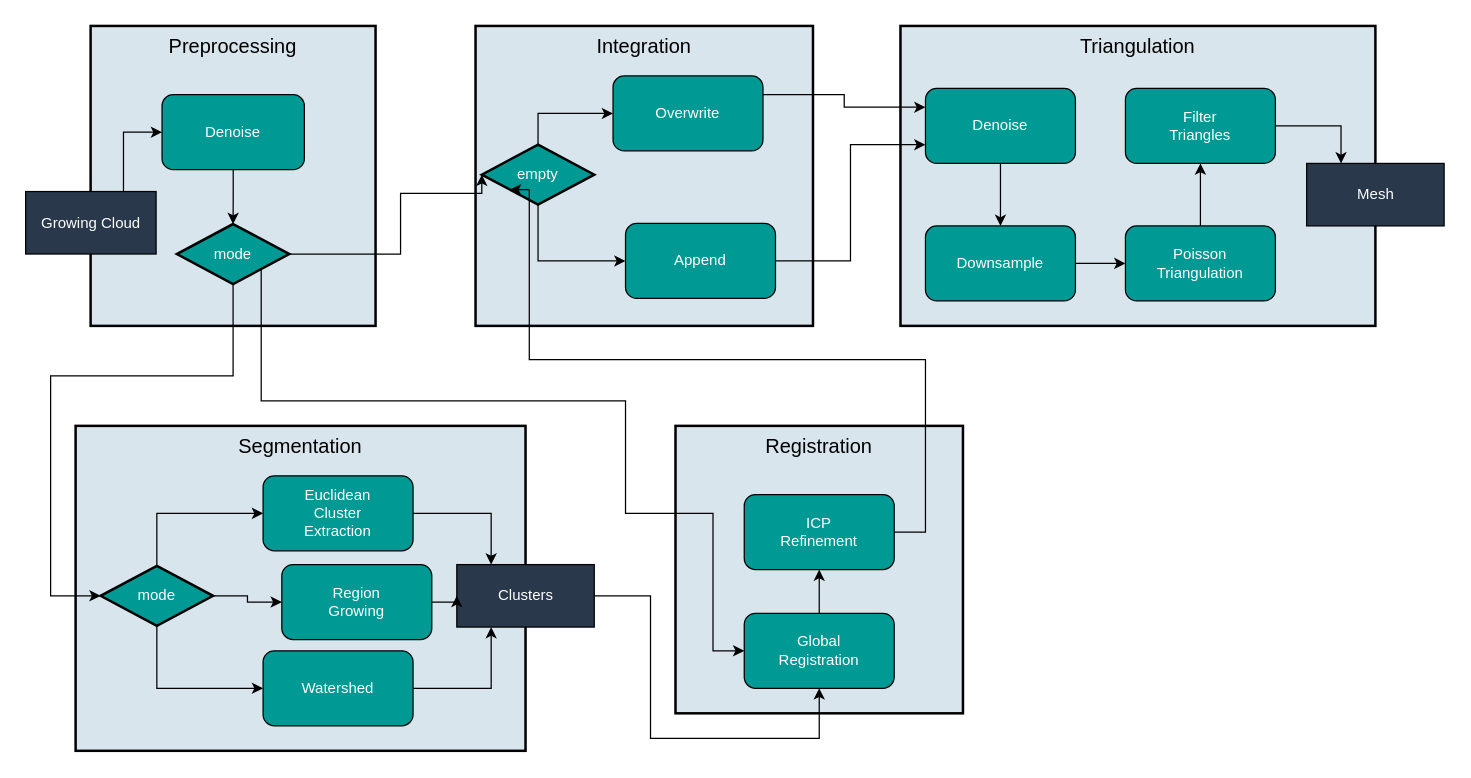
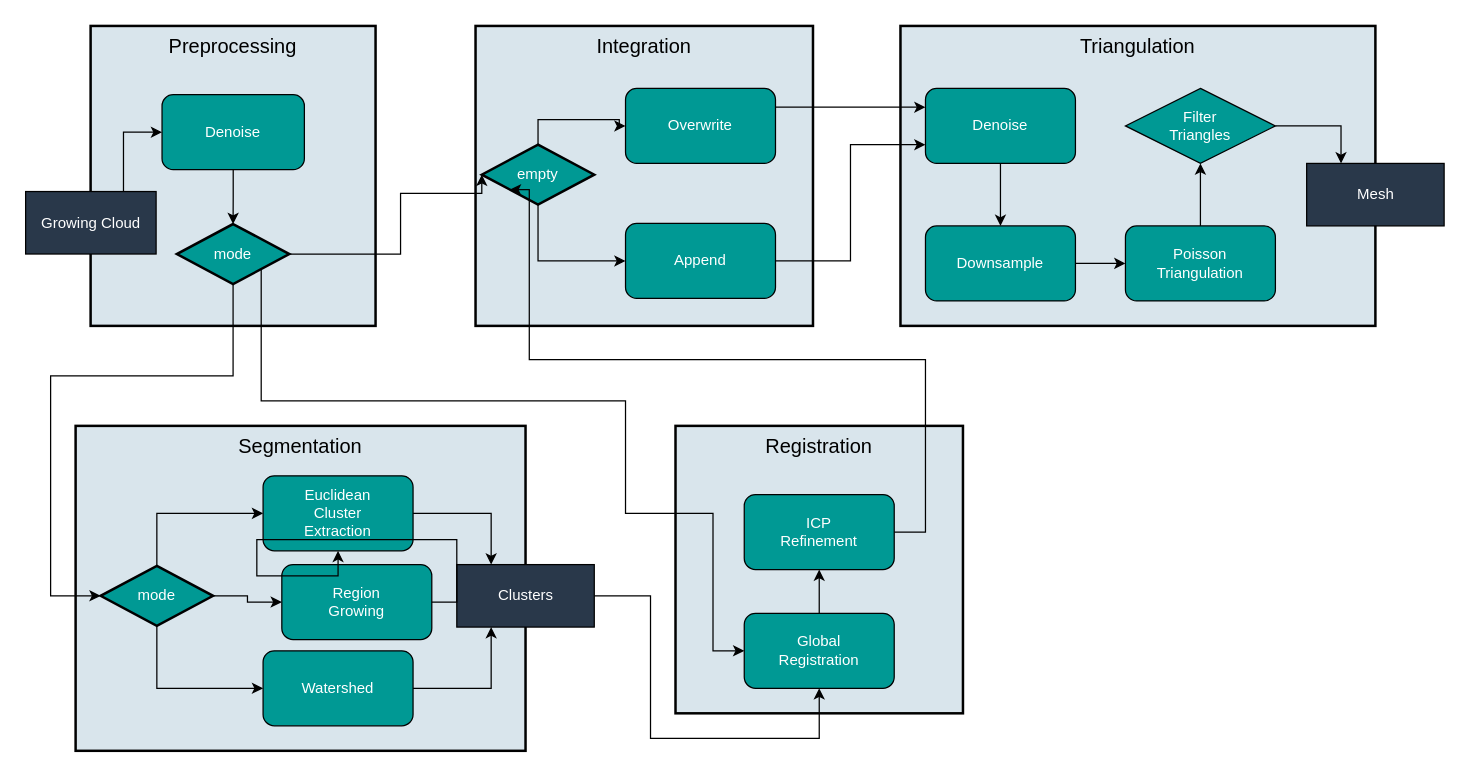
node "Overwrite": moved (688, 113) -> (701, 126)
node "Filter Triangles": shape rounded rectangle -> diamond
edge "Region Growing" -> "Clusters": now "Region Growing" -> "Euclidean Cluster Extraction"
